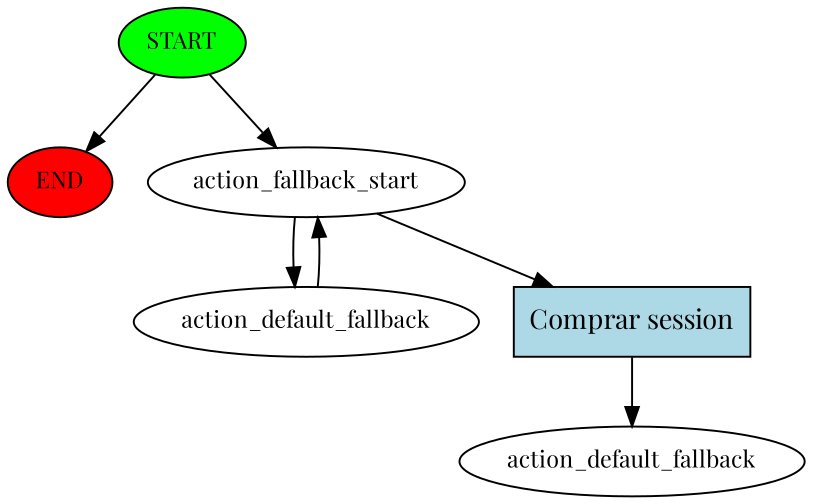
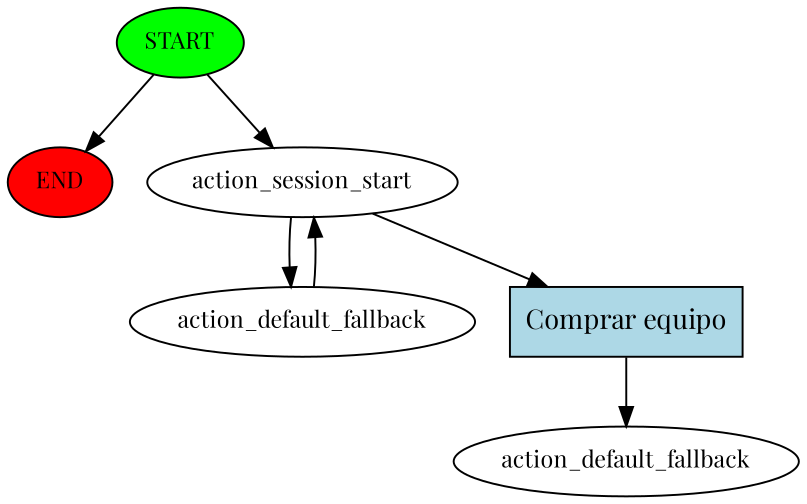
node "action_fallback_start": label "action_fallback_start" -> "action_session_start"
node "Comprar session": label "Comprar session" -> "Comprar equipo"
